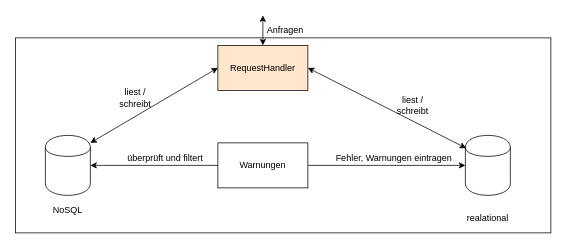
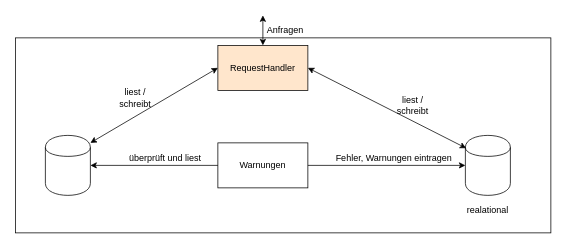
node "überprüft und filtert": label "überprüft und filtert" -> "überprüft und liest"
node "NoSQL": removed
node "realational": moved (488, 218) -> (488, 210)
